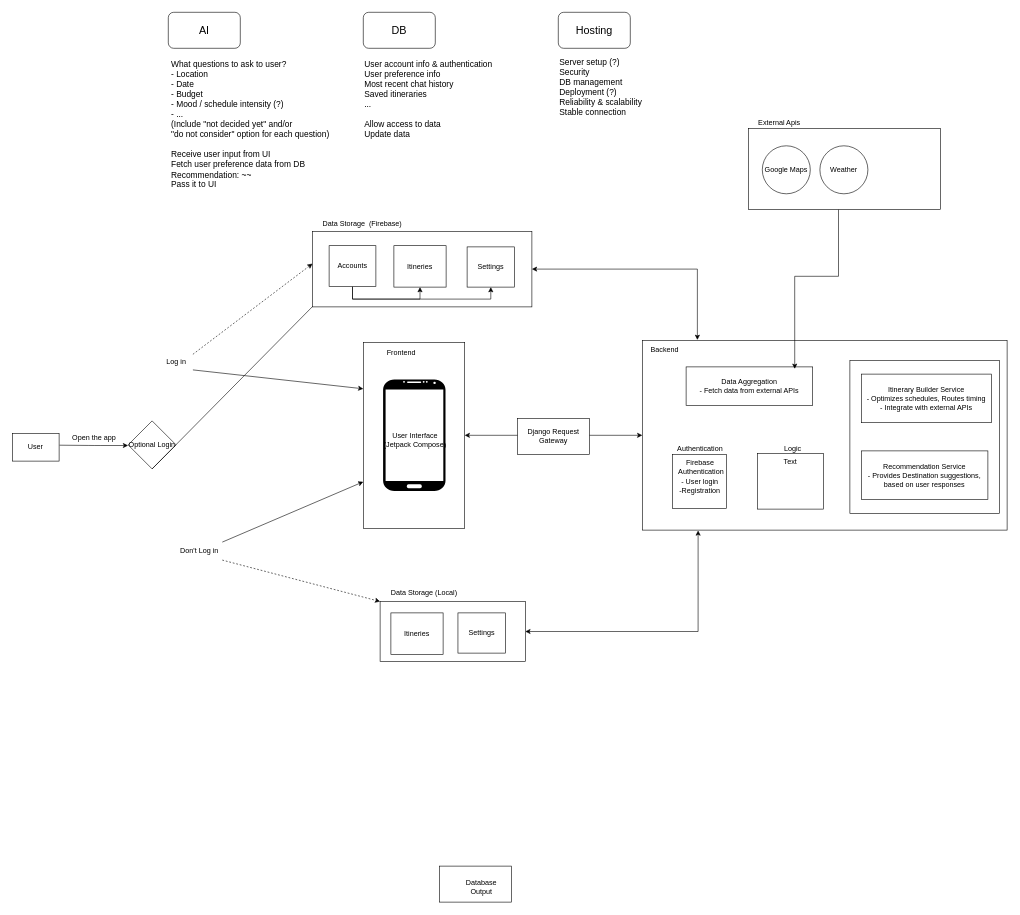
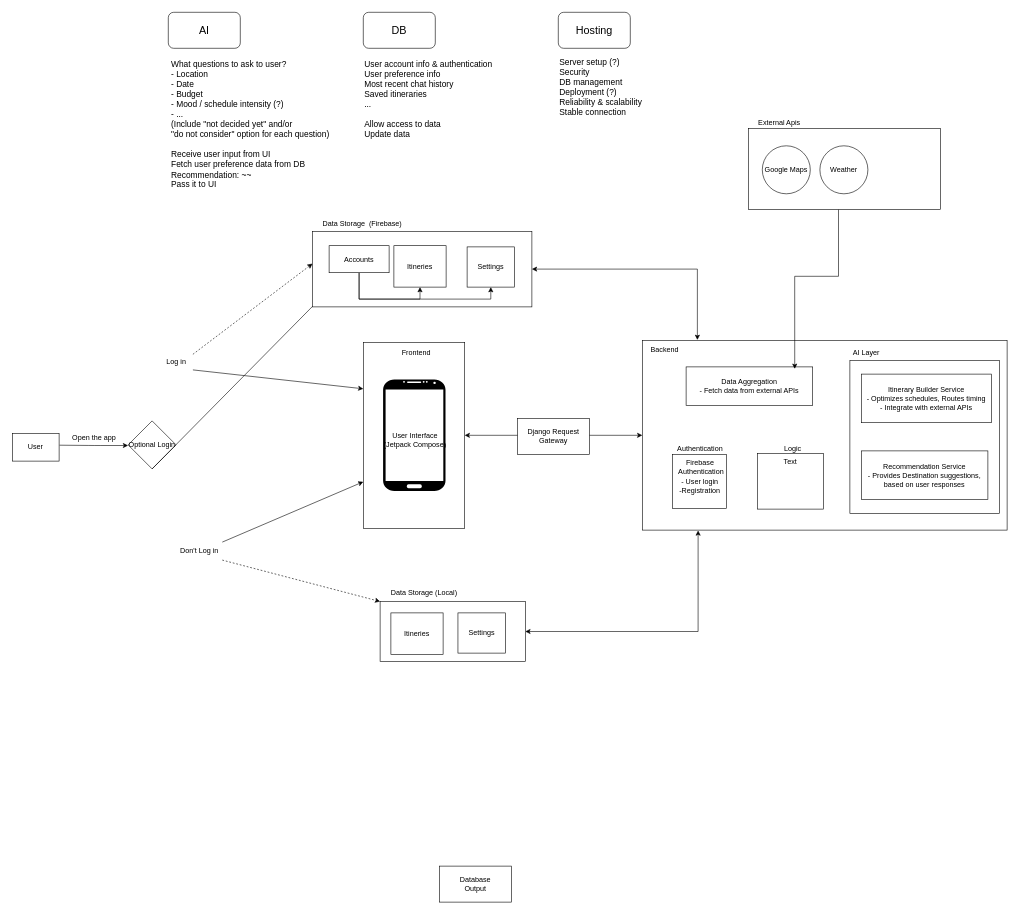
node "Accounts": size 47x41 -> 60x27
node "Frontend": moved (401, 353) -> (416, 353)
node "AI Layer": added
node "Database Output": moved (482, 887) -> (476, 884)
